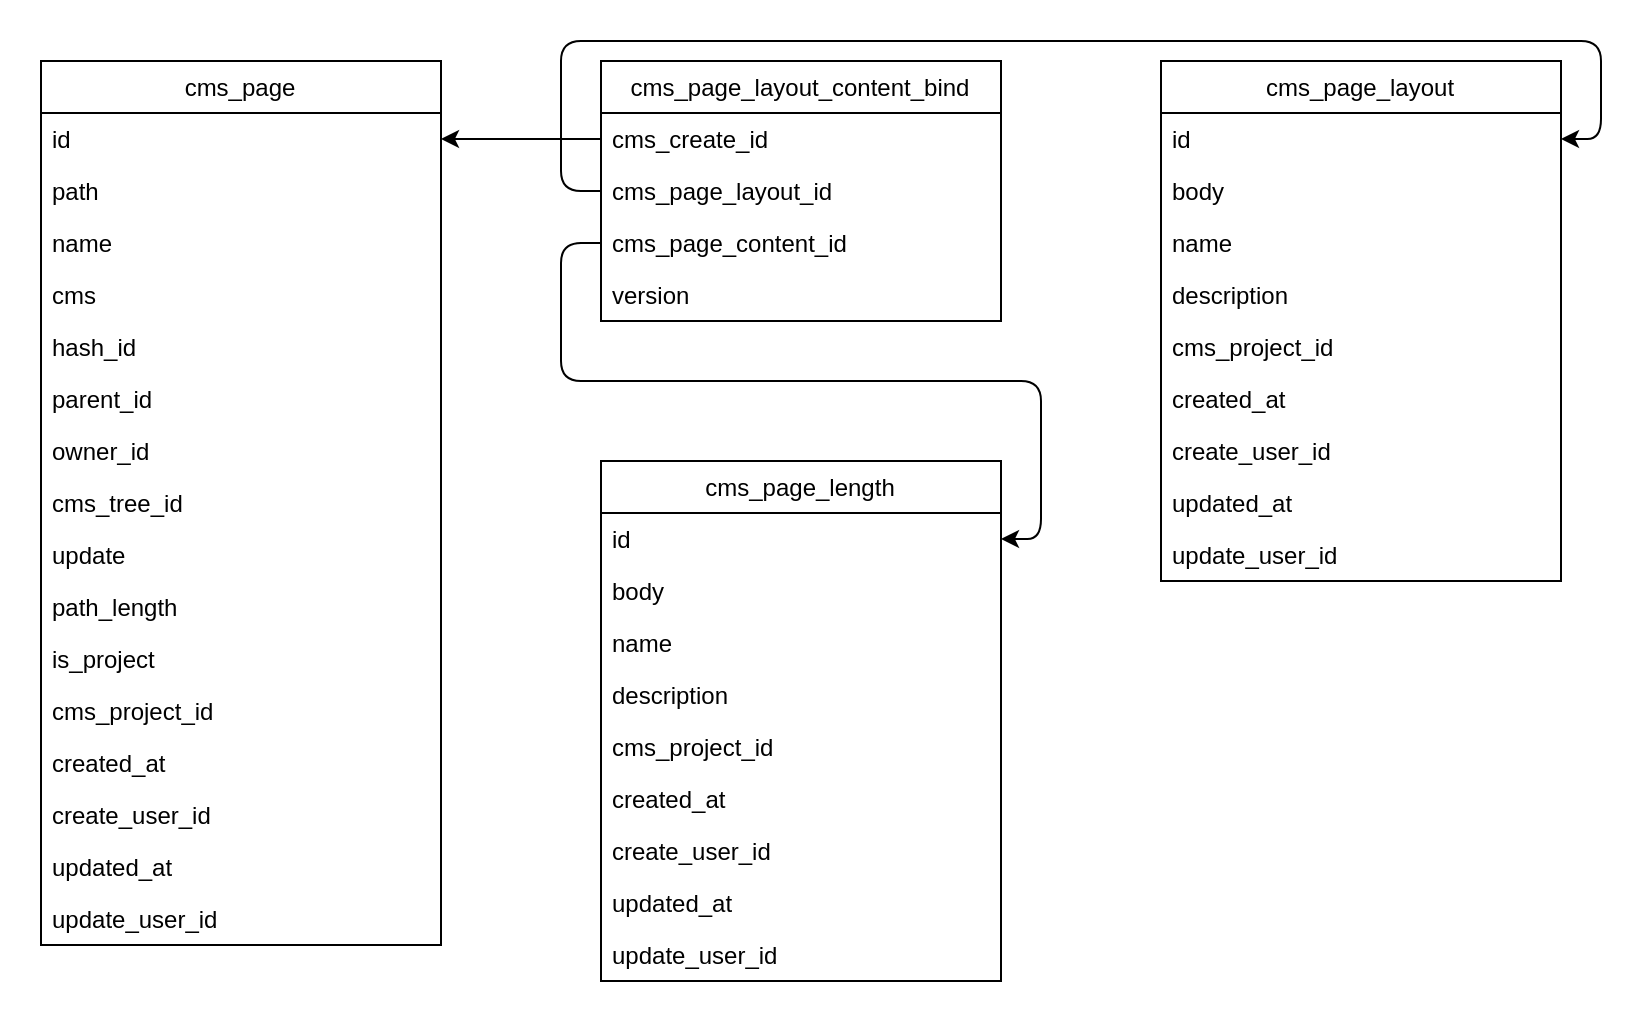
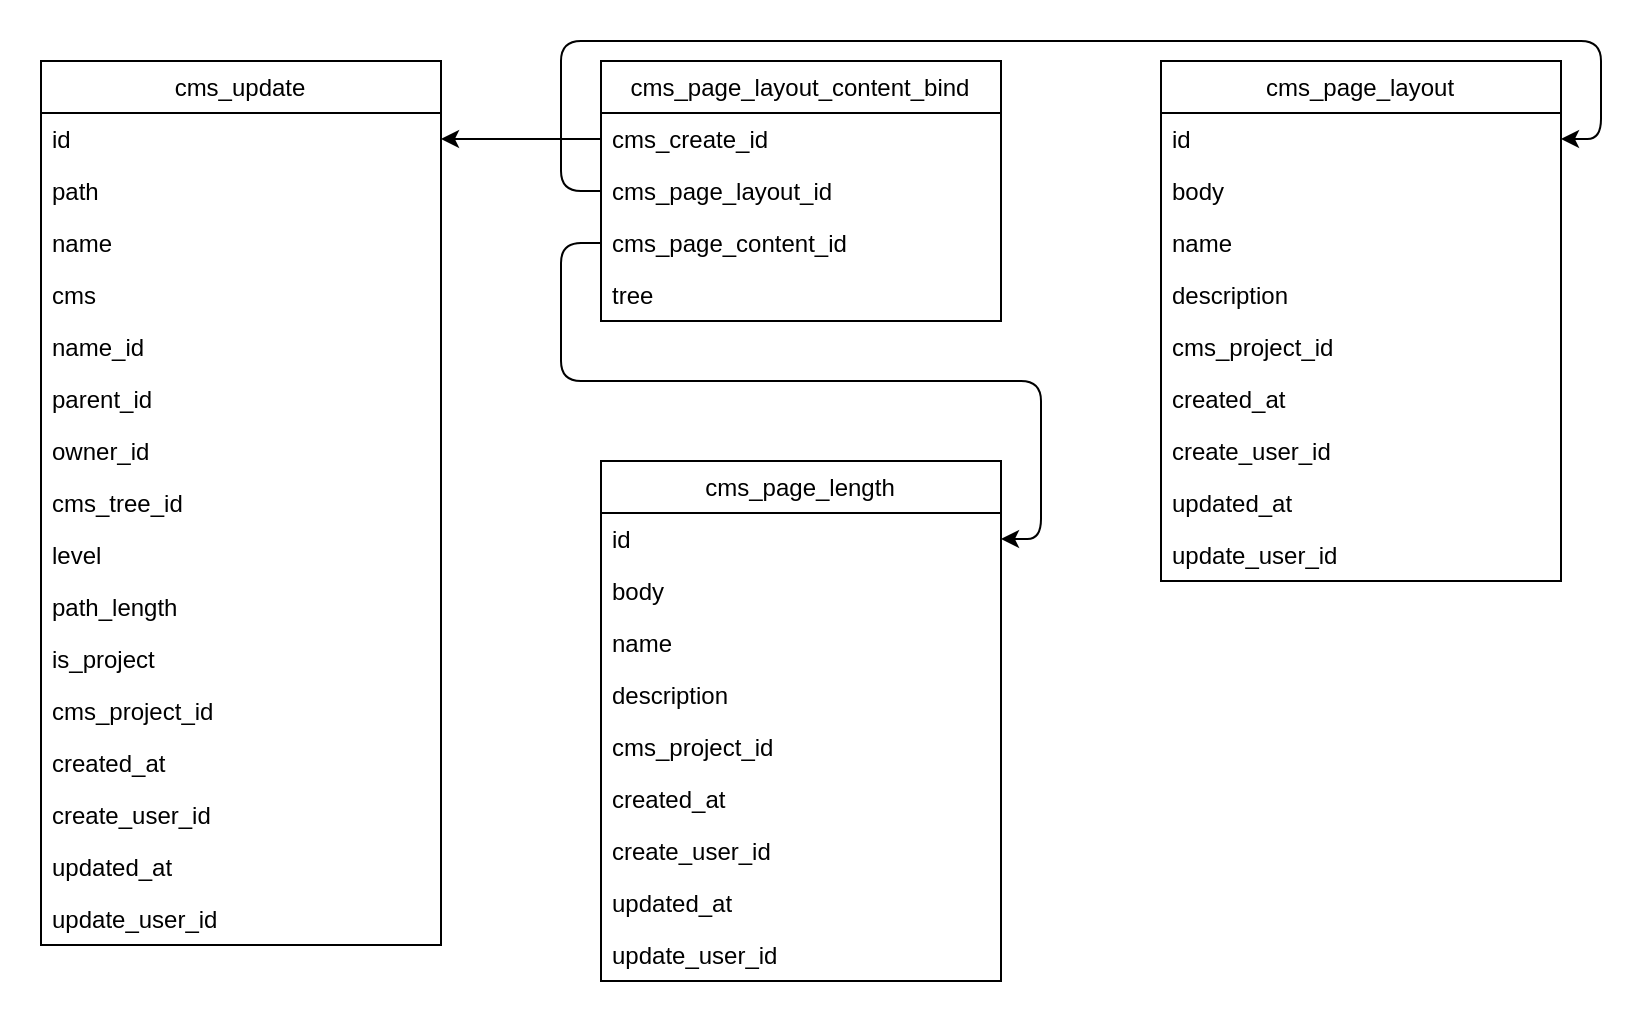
node "cms_page": label "cms_page" -> "cms_update"
node "version": label "version" -> "tree"
node "hash_id": label "hash_id" -> "name_id"
node "update": label "update" -> "level"
